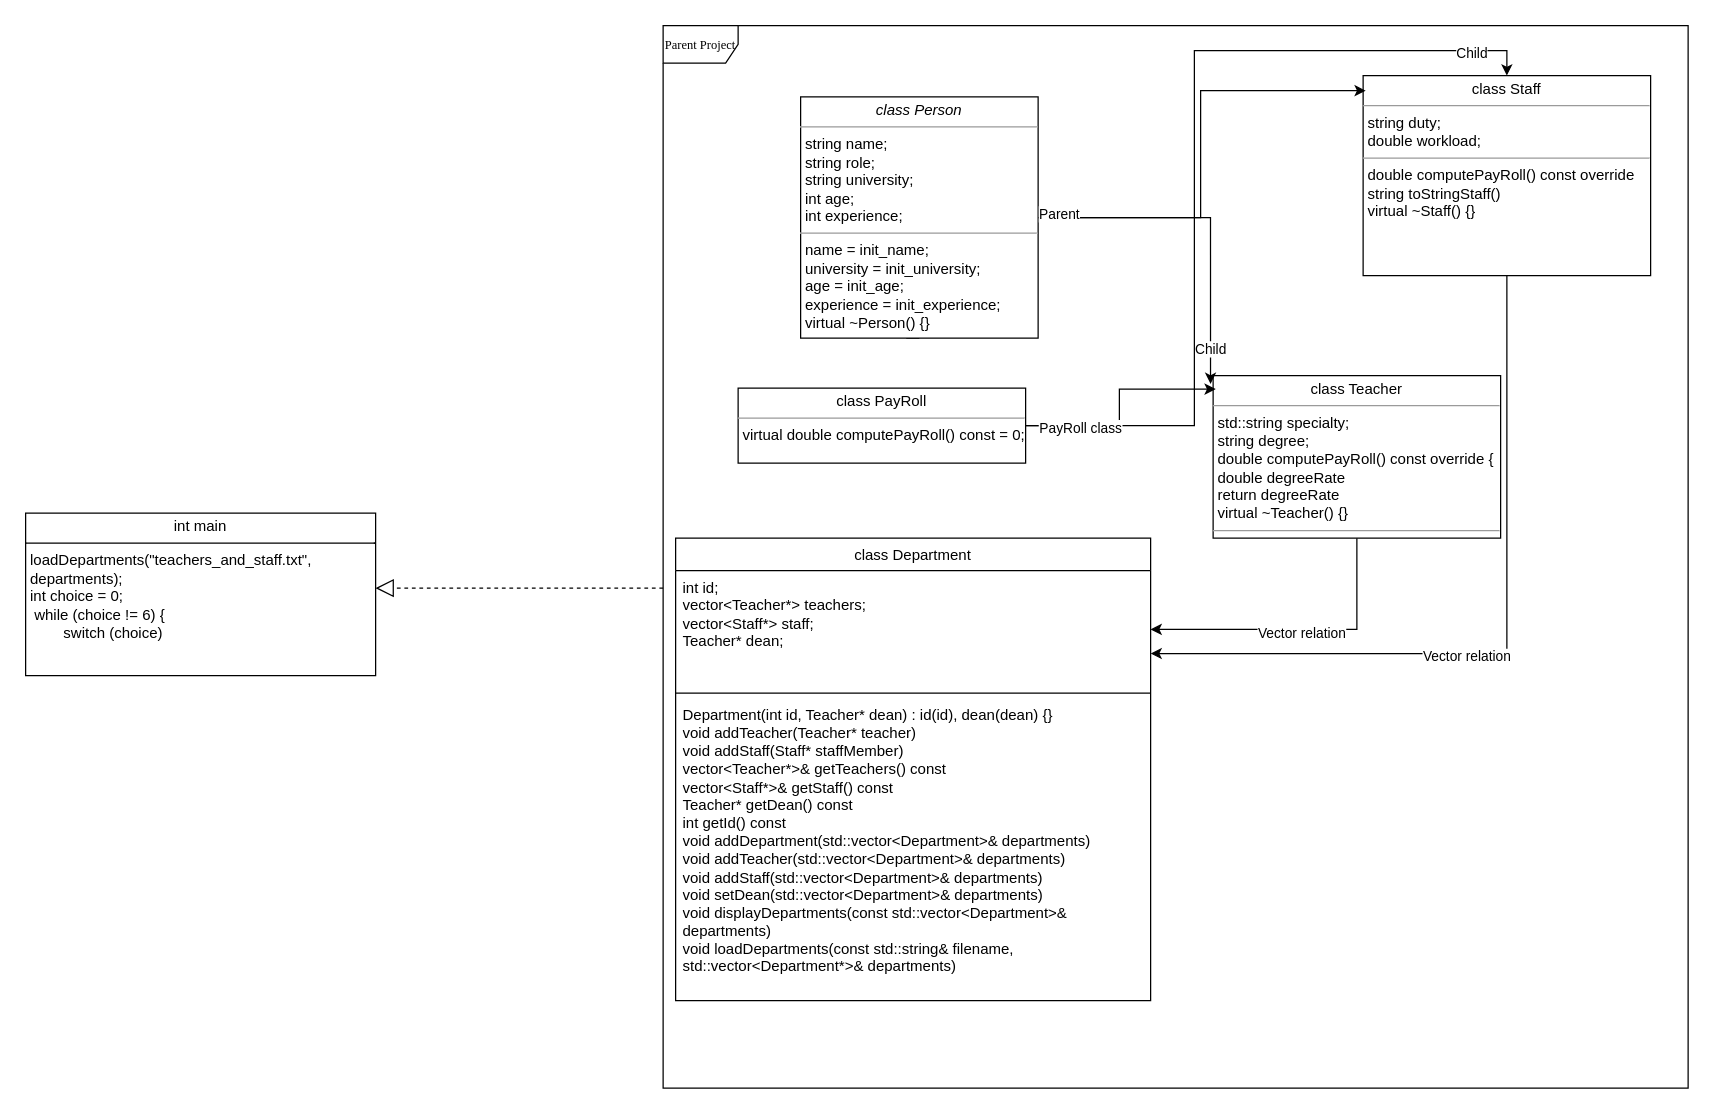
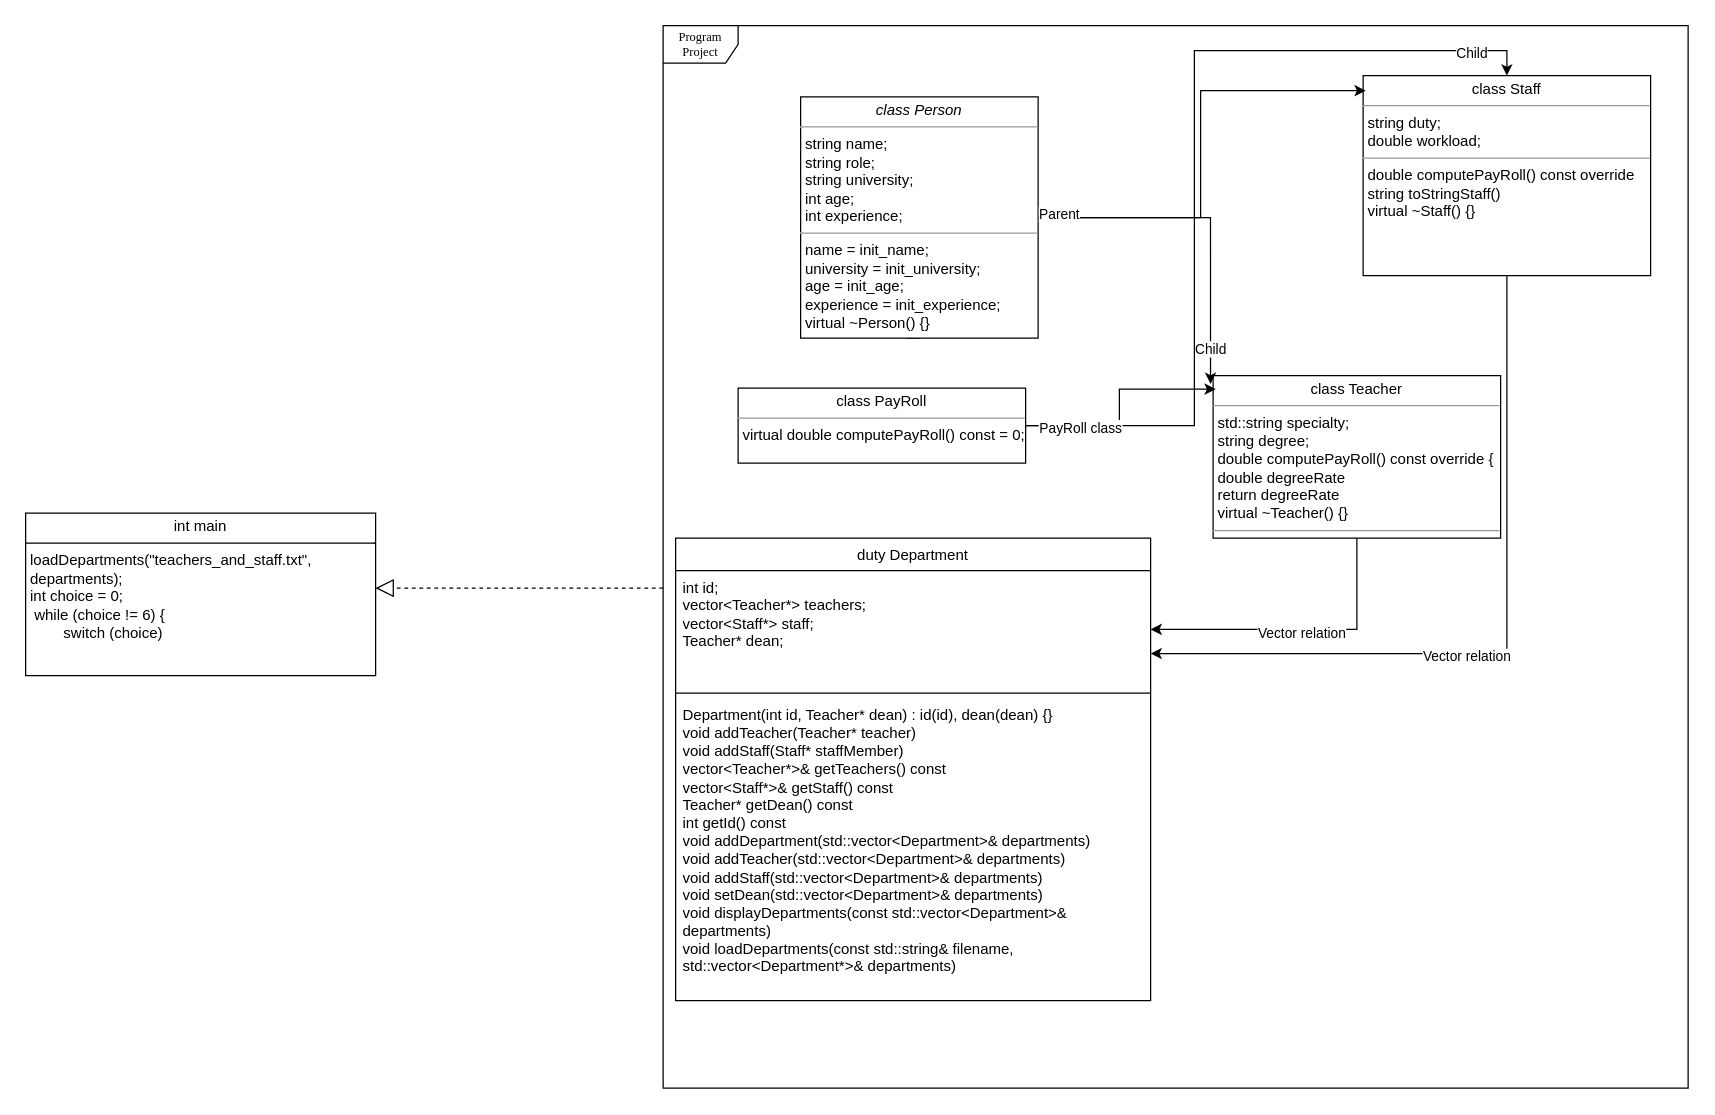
node "Parent Project": label "Parent Project" -> "Program Project"
node "class Department": label "class Department" -> "duty Department"
